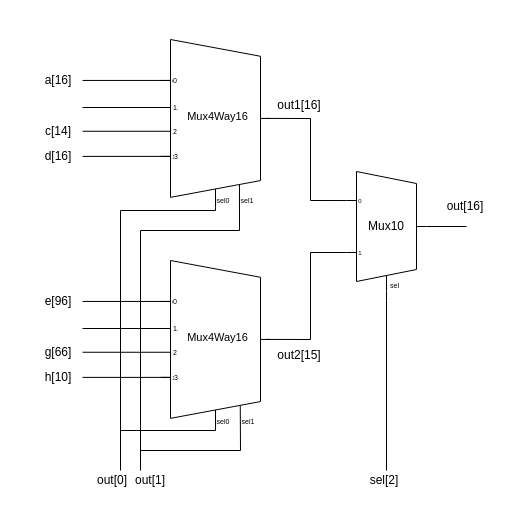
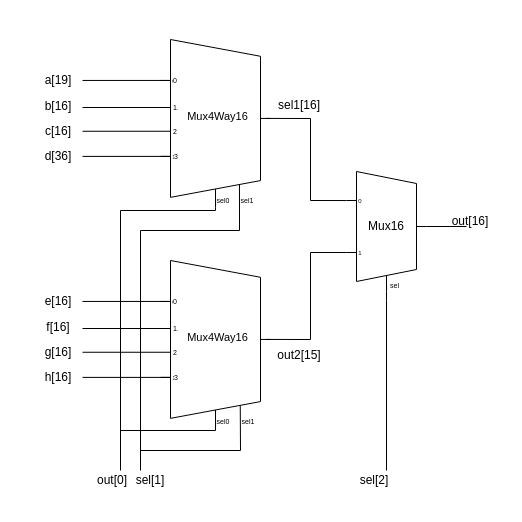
node "a[16]": label "a[16]" -> "a[19]"
node "out1[16]": label "out1[16]" -> "sel1[16]"
node "b[16]": added
node "c[14]": label "c[14]" -> "c[16]"
node "d[16]": label "d[16]" -> "d[36]"
node "out[16]": moved (466, 207) -> (471, 222)
node "Mux10": label "Mux10" -> "Mux16"
node "e[96]": label "e[96]" -> "e[16]"
node "f[16]": added
node "g[66]": label "g[66]" -> "g[16]"
node "h[10]": label "h[10]" -> "h[16]"
node "out[1]": label "out[1]" -> "sel[1]"
node "sel[2]": moved (385, 481) -> (375, 481)
